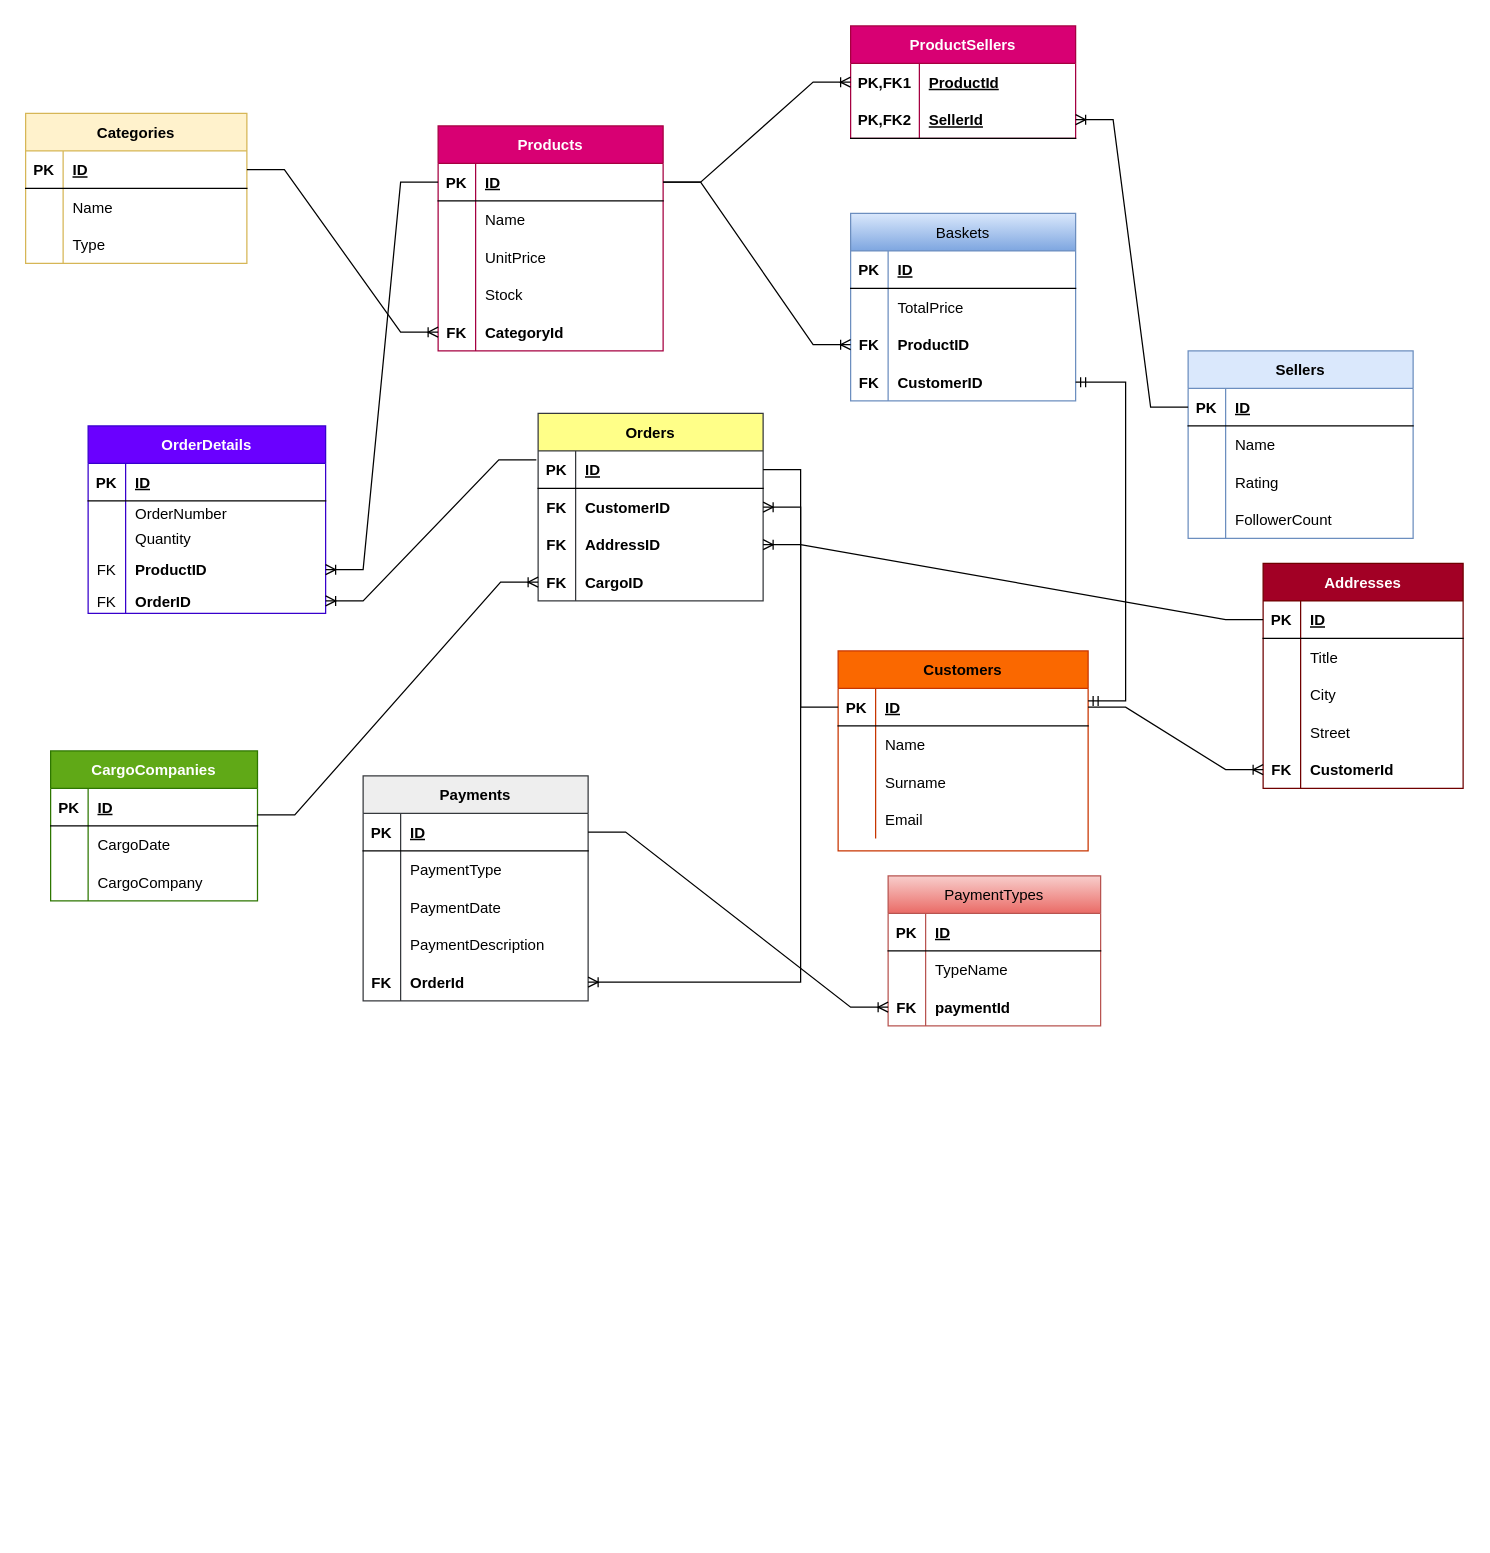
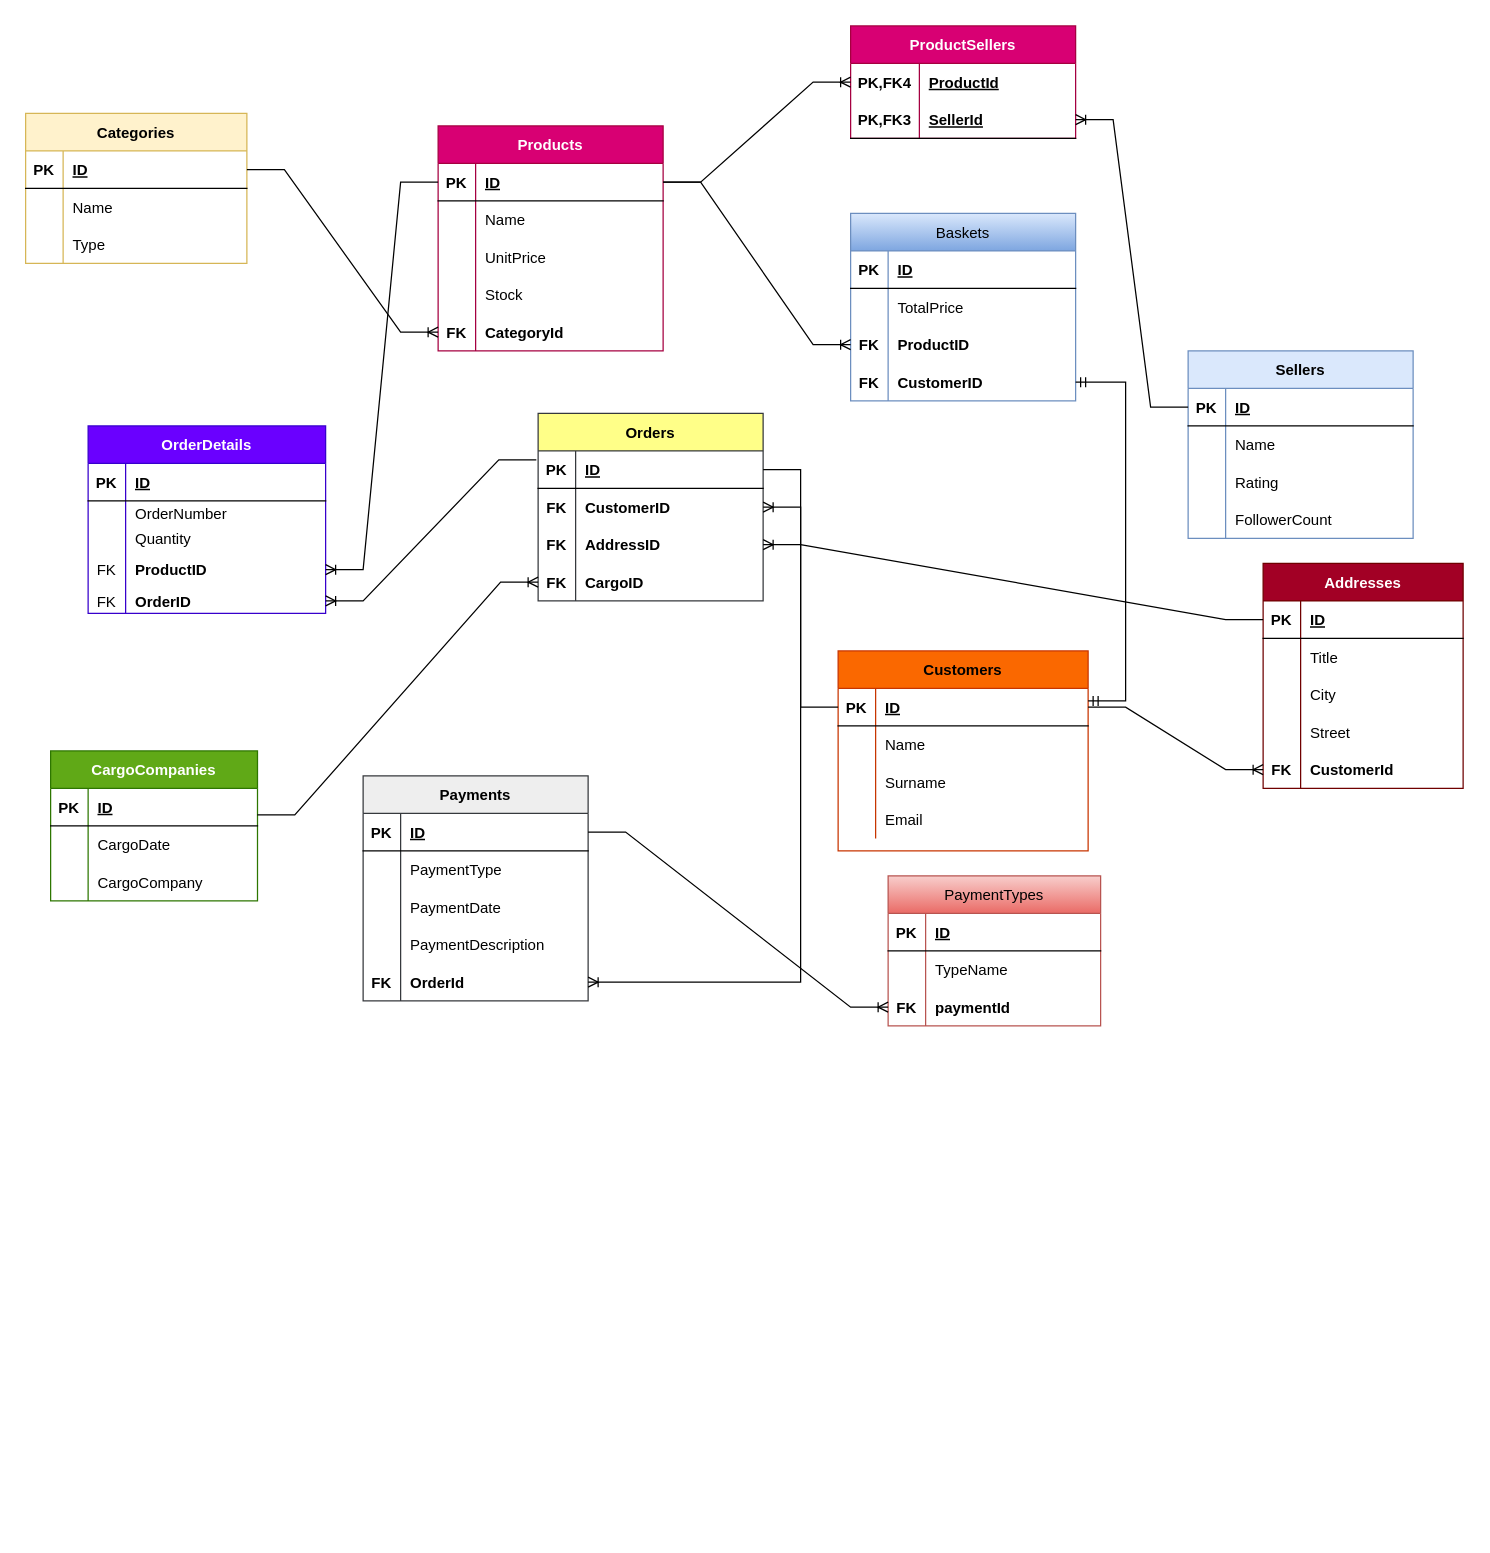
node "PK,FK1": label "PK,FK1" -> "PK,FK4"
node "PK,FK2": label "PK,FK2" -> "PK,FK3"
